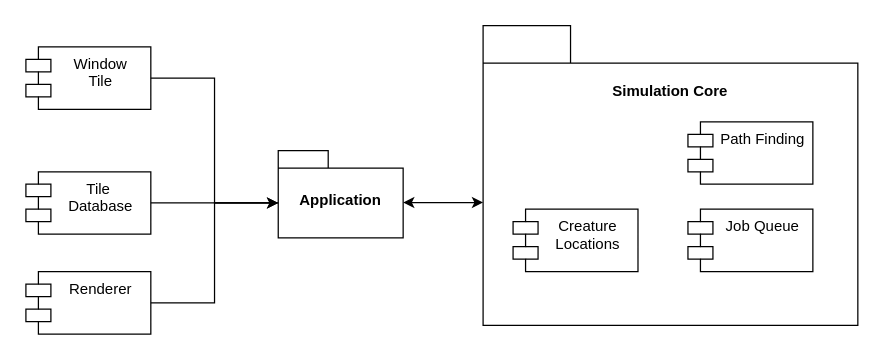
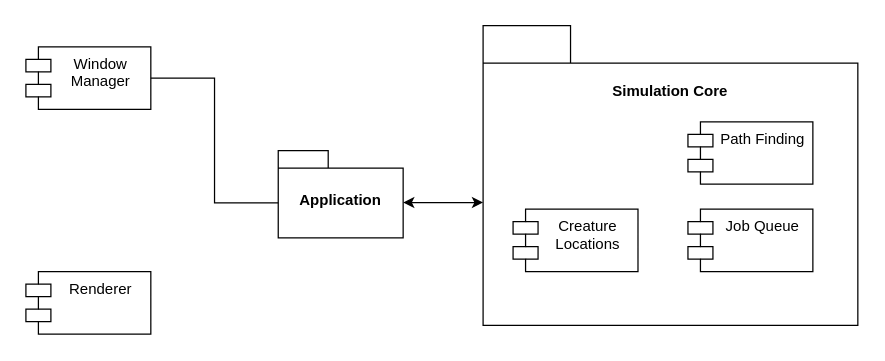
node "Window Tile": label "Window Tile" -> "Window Manager"
node "Tile Database": removed
edge "Tile Database" -> "Application": removed
edge "Renderer" -> "Application": removed
